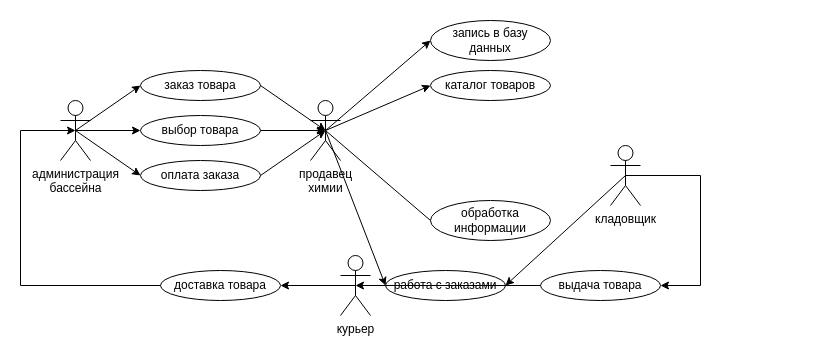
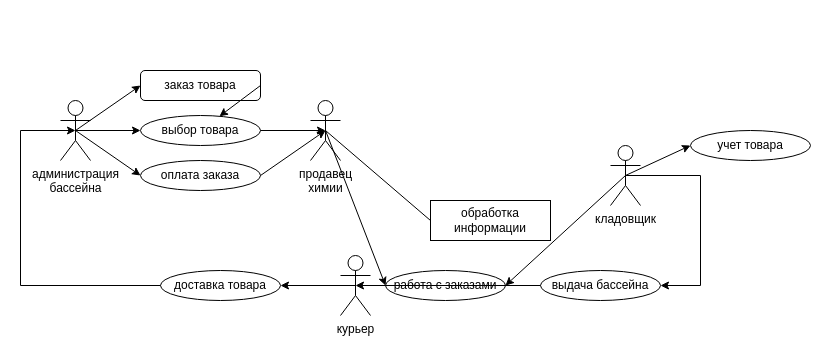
node "запись в базу данных": removed
node "заказ товара": shape ellipse -> rounded rectangle
edge "продавец химии" -> "запись в базу данных": removed
node "каталог товаров": removed
edge "заказ товара" -> "продавец химии": now "заказ товара" -> "выбор товара"
edge "продавец химии" -> "каталог товаров": removed
node "учет товара": added
edge "кладовщик" -> "учет товара": added
node "обработка информации": shape ellipse -> rectangle
node "выдача товара": label "выдача товара" -> "выдача бассейна"
